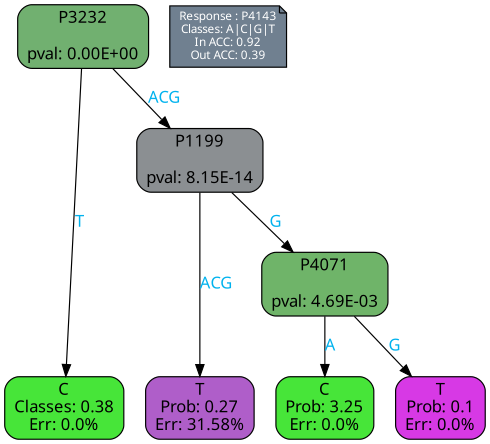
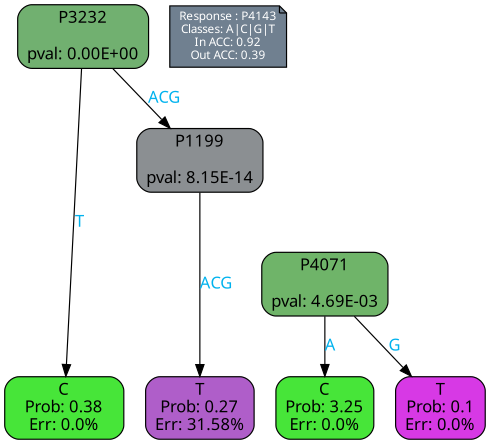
edge "P1199 pval: 8.15E-14" -> "P4071 pval: 4.69E-03": removed, label "G"
node "C Classes: 0.38 Err: 0.0%": label "C Classes: 0.38 Err: 0.0%" -> "C Prob: 0.38 Err: 0.0%"
